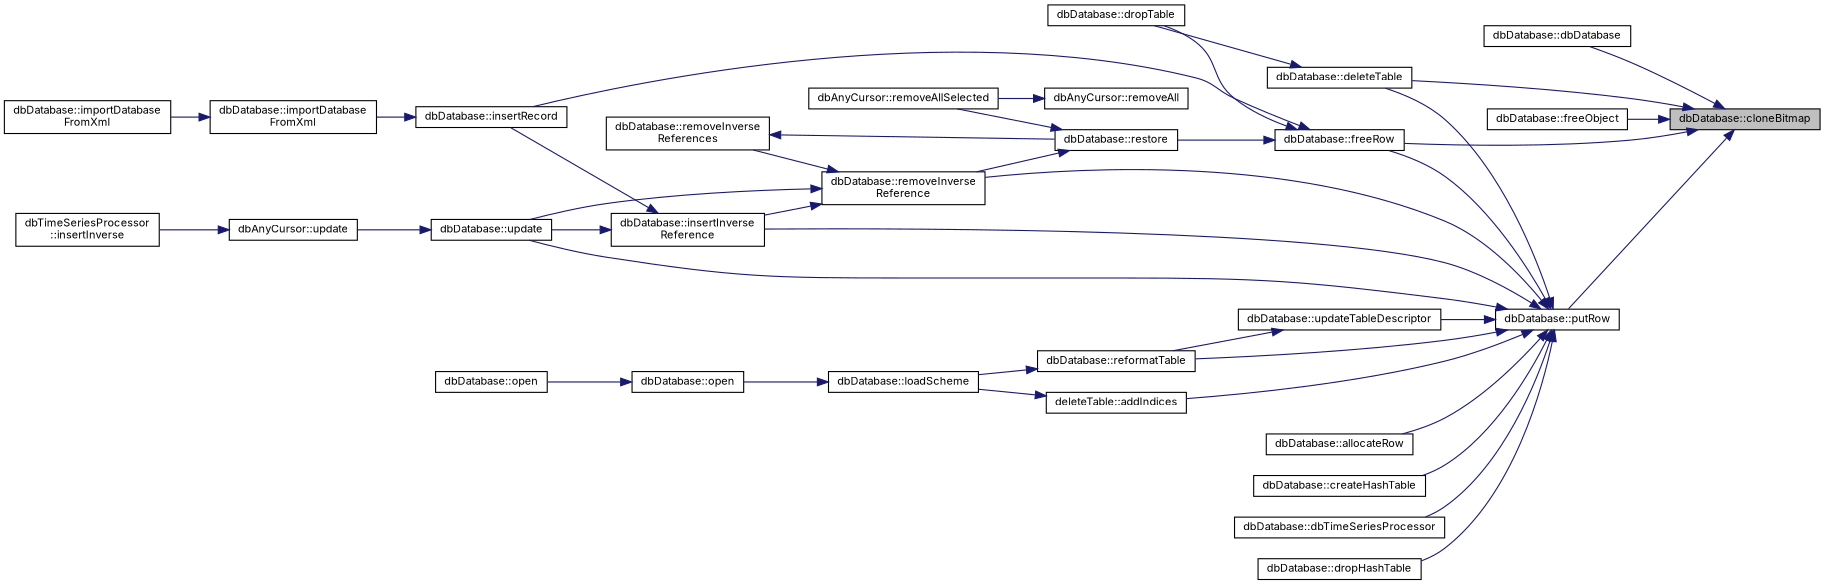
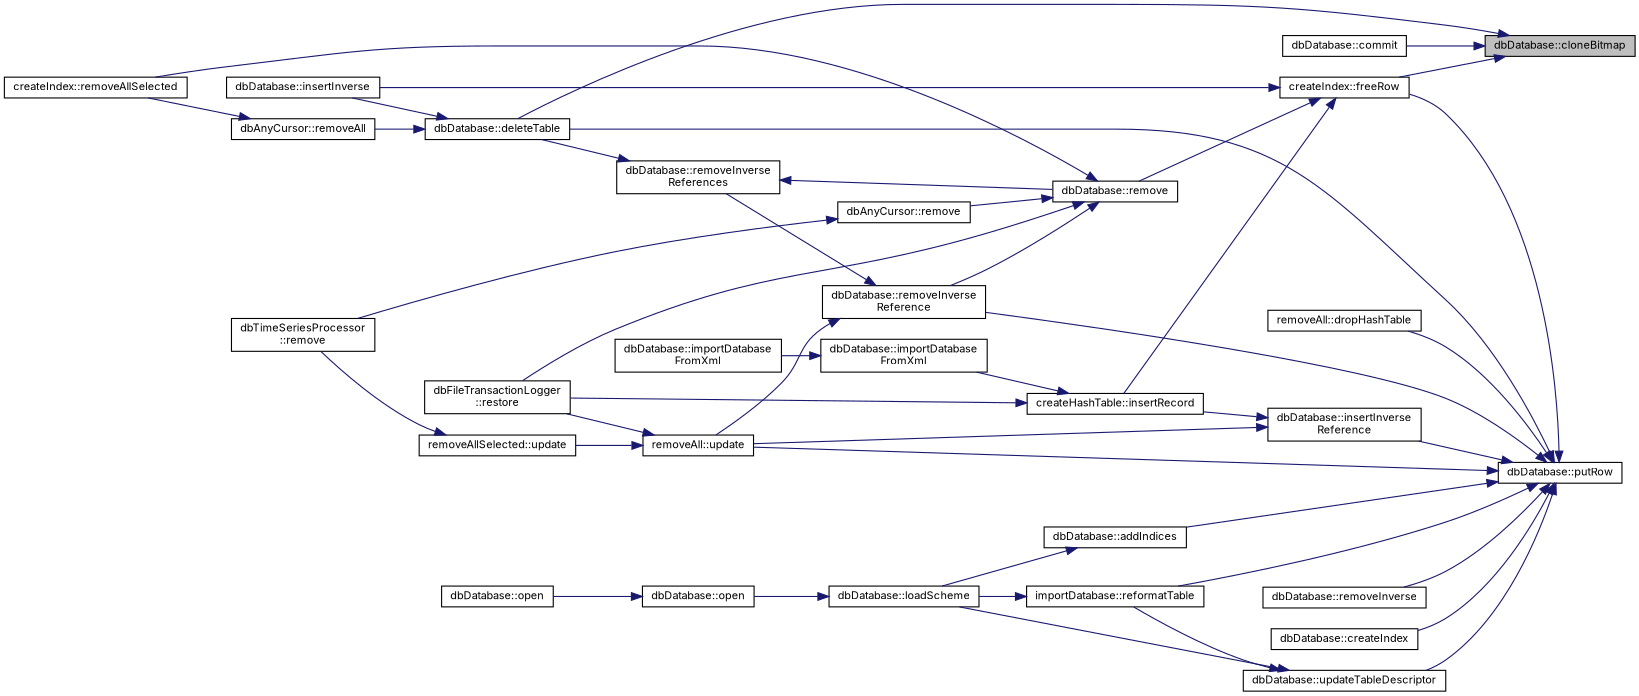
node "dbDatabase::dropTable": label "dbDatabase::dropTable" -> "dbDatabase::insertInverse"
node "dbDatabase::dbDatabase": label "dbDatabase::dbDatabase" -> "dbDatabase::commit"
node "dbAnyCursor::removeAllSelected": label "dbAnyCursor::removeAllSelected" -> "createIndex::removeAllSelected"
node "dbDatabase::insertRecord": label "dbDatabase::insertRecord" -> "createHashTable::insertRecord"
node "dbDatabase::freeObject": removed
edge "dbAnyCursor::removeAll" -> "dbDatabase::deleteTable": added
node "dbDatabase::restore": label "dbDatabase::restore" -> "dbDatabase::remove"
node "dbDatabase::freeRow": label "dbDatabase::freeRow" -> "createIndex::freeRow"
edge "dbDatabase::deleteTable" -> "dbDatabase::removeInverse References": added
edge "dbDatabase::insertInverse Reference" -> "dbDatabase::removeInverse Reference": removed
node "dbAnyCursor::remove": added
edge "dbDatabase::putRow" -> "dbDatabase::cloneBitmap": removed
node "dbTimeSeriesProcessor ::insertInverse": label "dbTimeSeriesProcessor ::insertInverse" -> "dbTimeSeriesProcessor ::remove"
node "dbAnyCursor::update": label "dbAnyCursor::update" -> "removeAllSelected::update"
node "dbDatabase::update": label "dbDatabase::update" -> "removeAll::update"
node "dbDatabase::reformatTable": label "dbDatabase::reformatTable" -> "importDatabase::reformatTable"
node "dbFileTransactionLogger ::restore": added
node "deleteTable::addIndices": label "deleteTable::addIndices" -> "dbDatabase::addIndices"
node "dbDatabase::allocateRow": removed
node "dbDatabase::createHashTable": label "dbDatabase::createHashTable" -> "dbDatabase::removeInverse"
node "dbDatabase::dbTimeSeriesProcessor": label "dbDatabase::dbTimeSeriesProcessor" -> "dbDatabase::createIndex"
node "dbDatabase::dropHashTable": label "dbDatabase::dropHashTable" -> "removeAll::dropHashTable"
edge "dbDatabase::loadScheme" -> "dbDatabase::updateTableDescriptor": added
